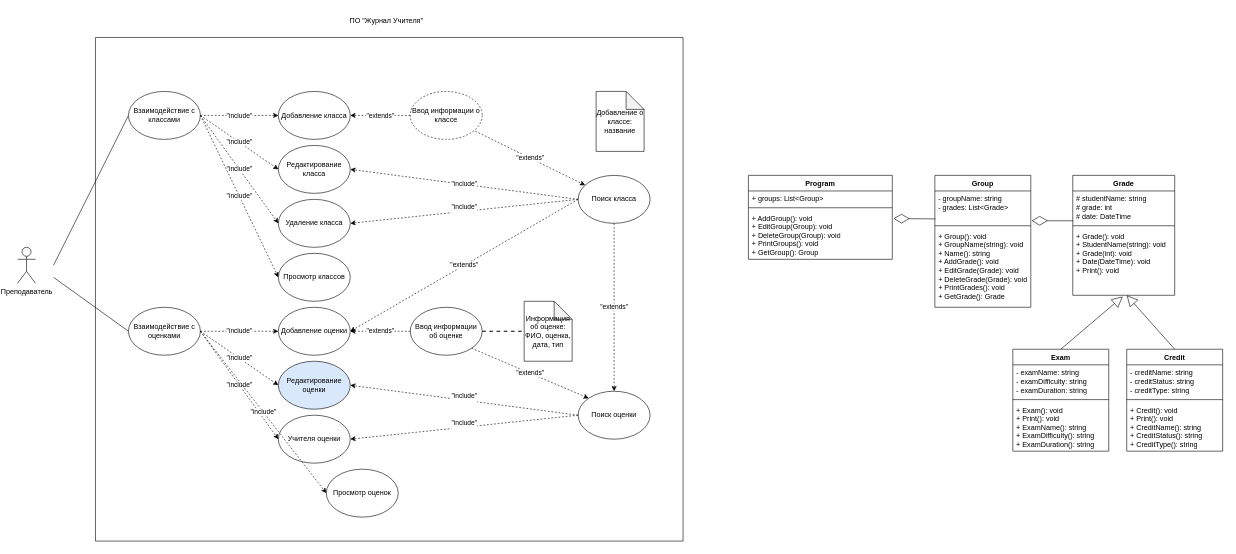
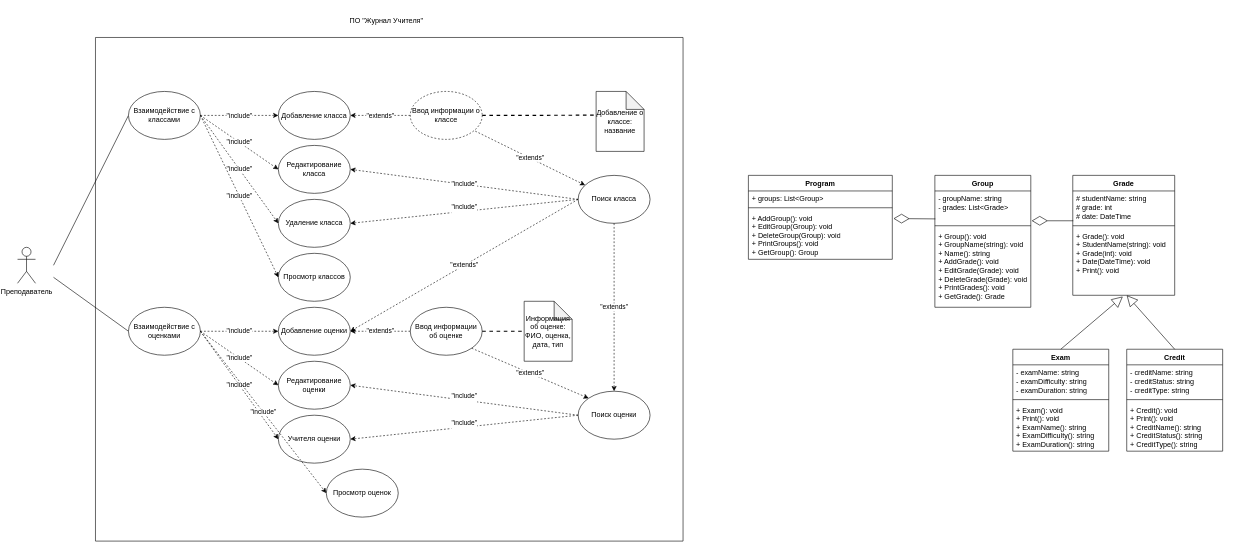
edge "Ввод информации о классе" -- "Добавление о классе: название": added
node "Редактирование оценки": fillcolor #dae8fc -> #ffffff
